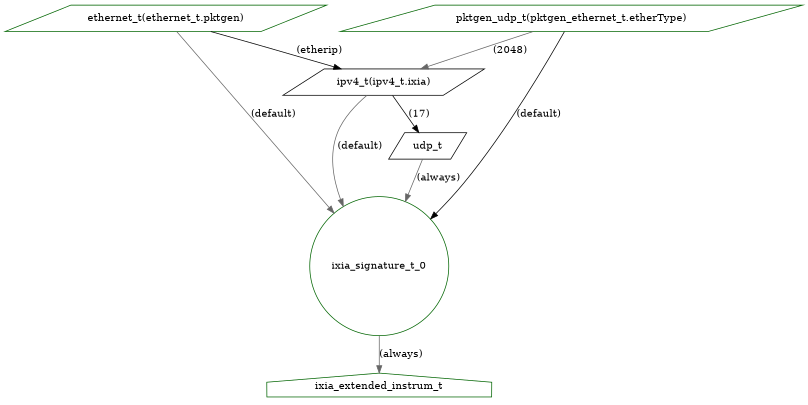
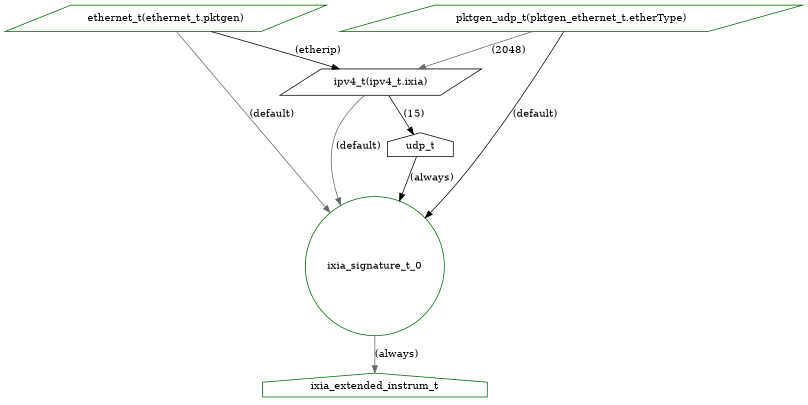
edge "ipv4_t(ipv4_t.ixia)" -> "udp_t": label "(17)" -> "(15)"
node "udp_t": shape parallelogram -> house
edge "udp_t" -> "ixia_signature_t_0": color gray40 -> black
